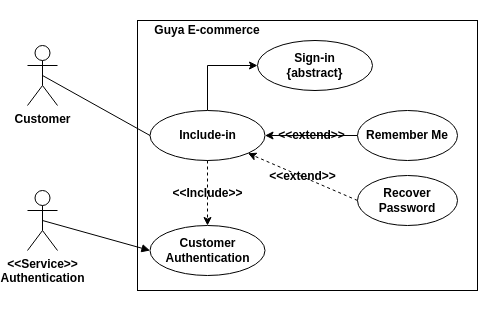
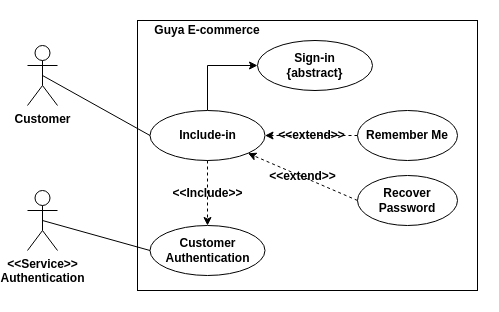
edge "Remember Me" -> "Include-in": style solid -> dashed
edge "<<Service>> Authentication" -> "Customer Authentication": arrowhead block -> none
